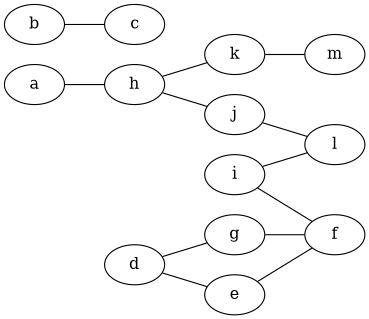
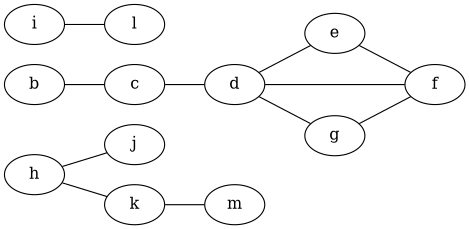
node "a": removed
edge "c" -- "d": added
edge "j" -- "l": removed
edge "i" -- "f": now "d" -- "f"
